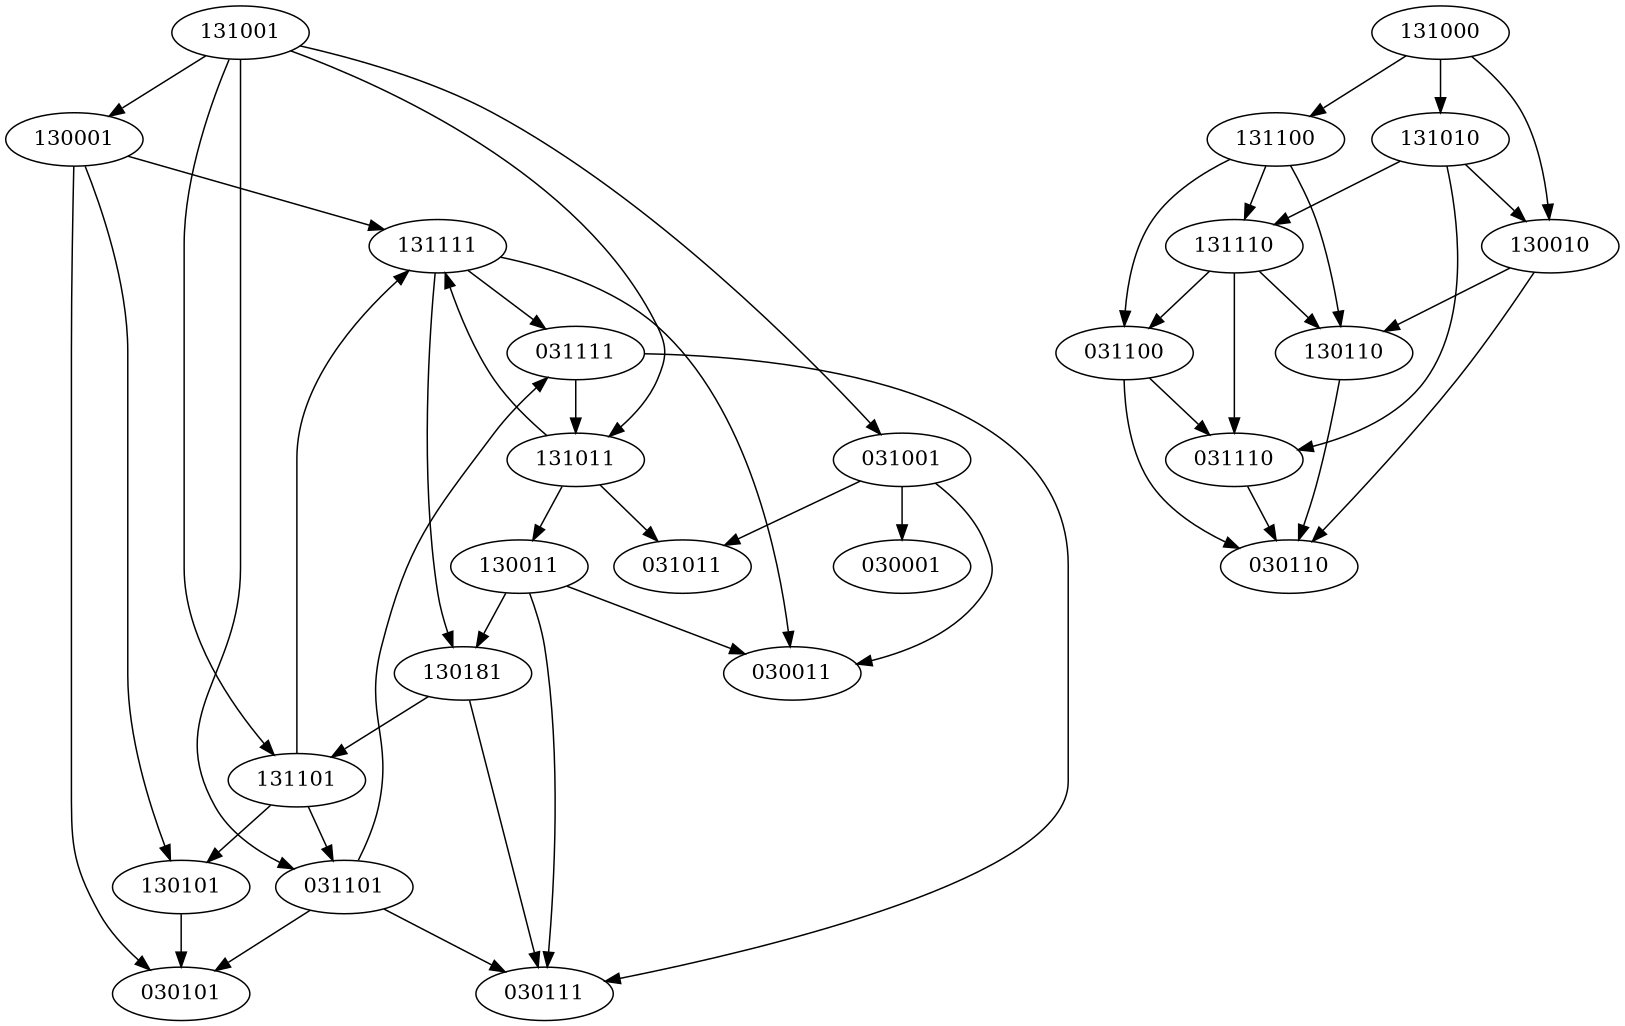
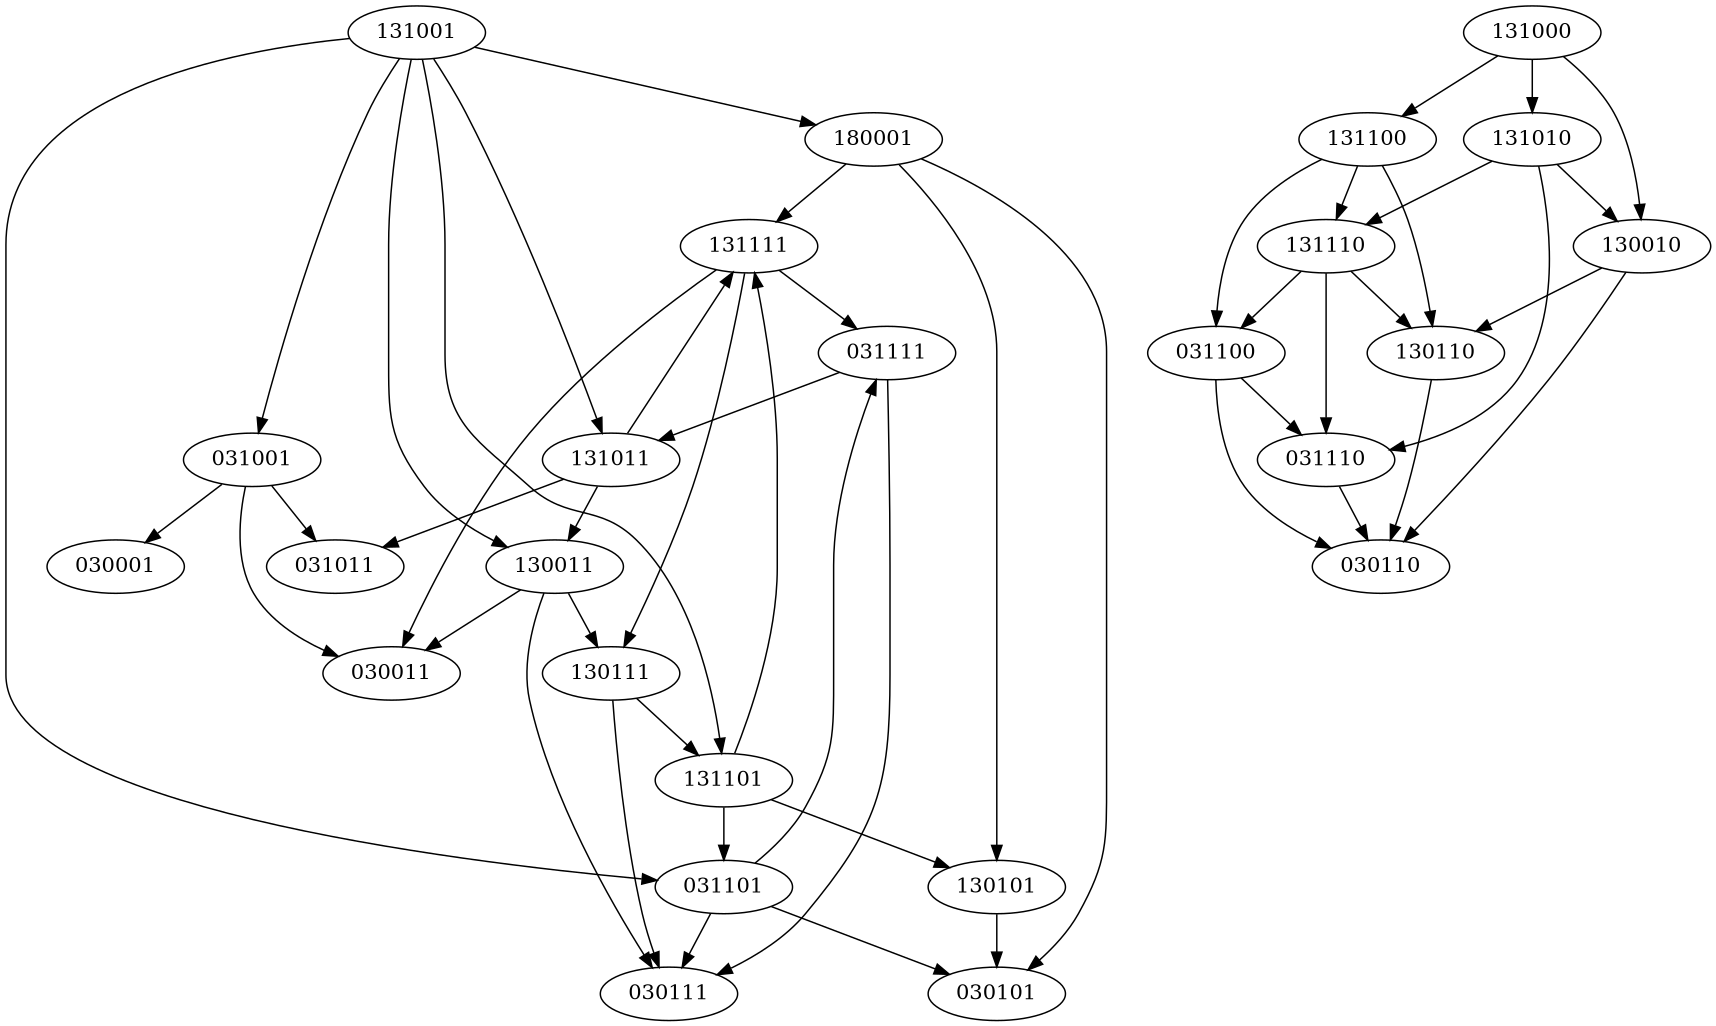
node "130001": label "130001" -> "180001"
edge "131001" -> "130011": added
node "130181": label "130181" -> "130111"
